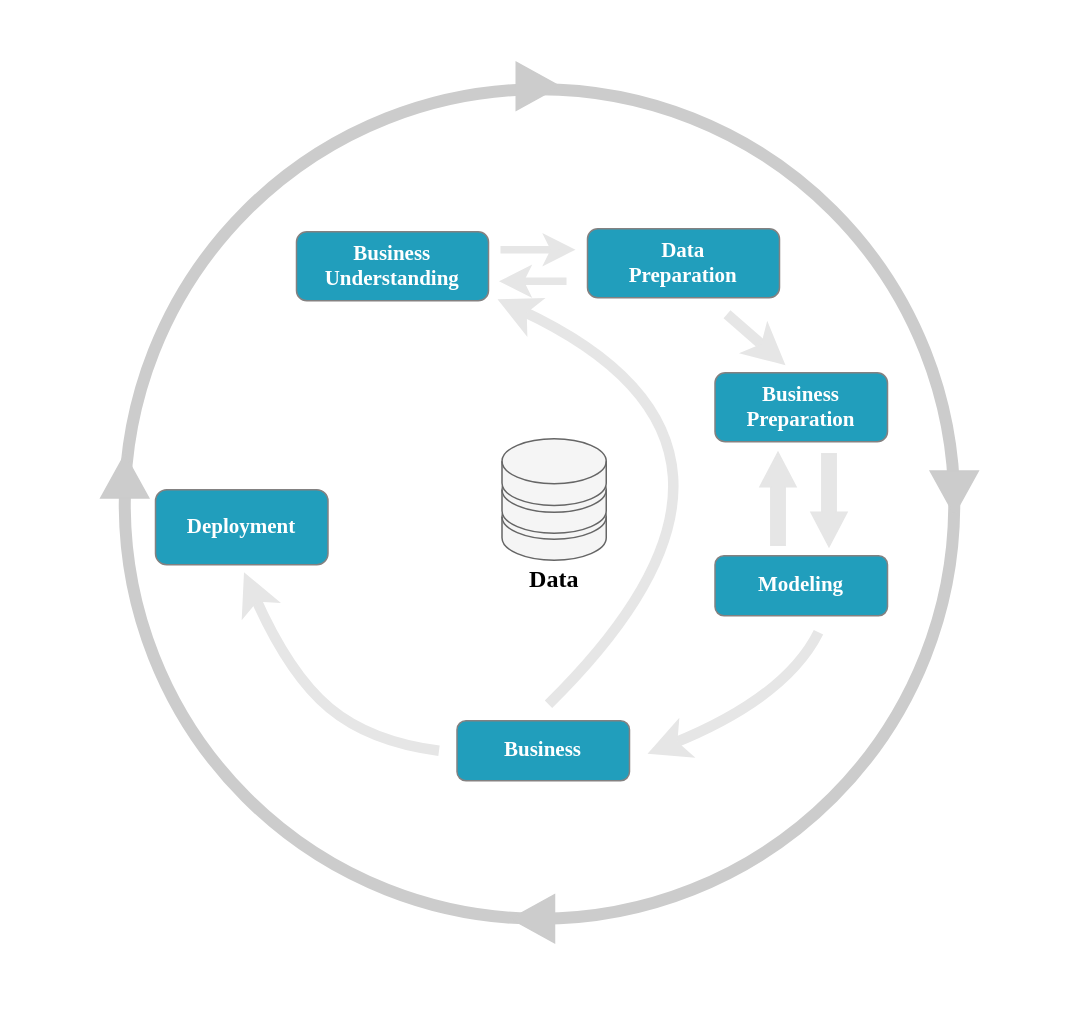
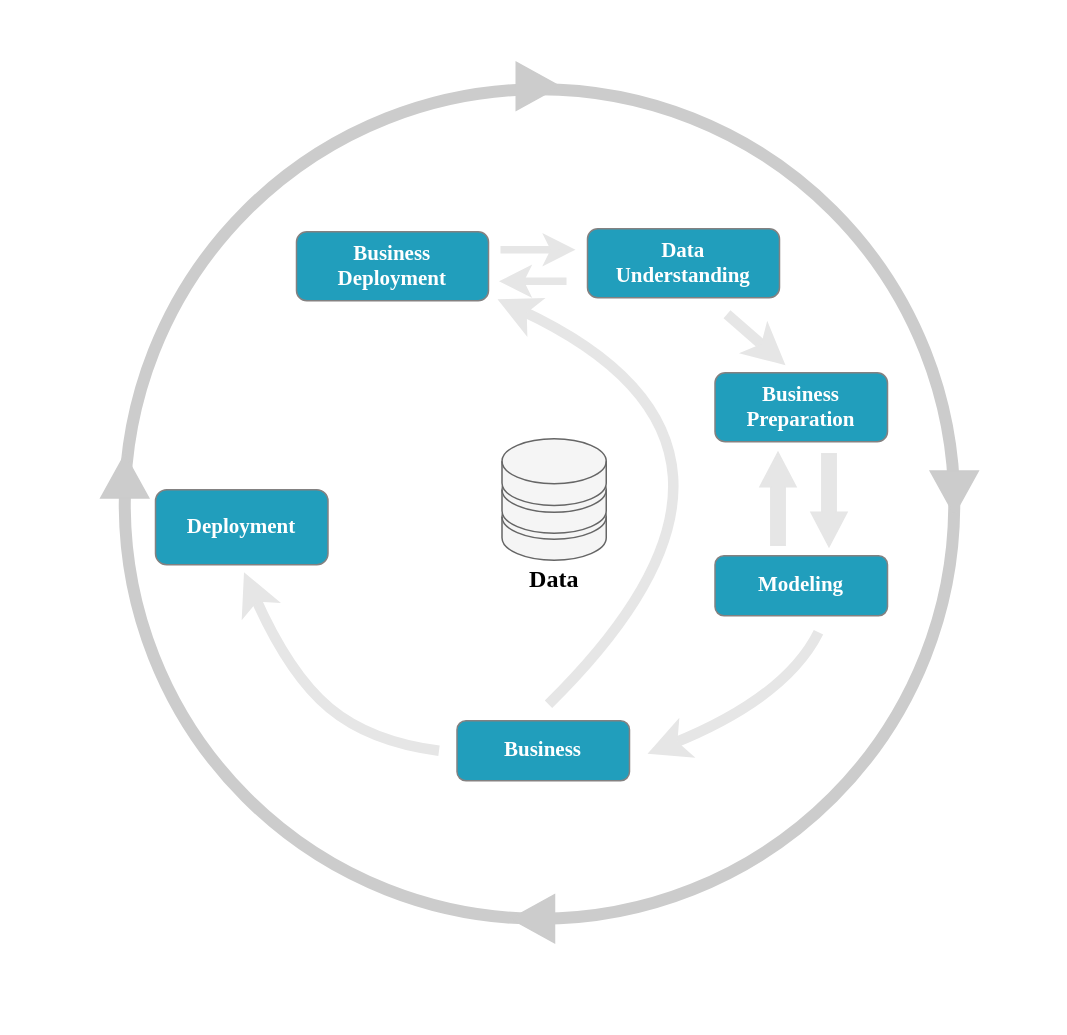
node "Data Preparation": label "Data Preparation" -> "Data Understanding"
node "Business Understanding": label "Business Understanding" -> "Business Deployment"
